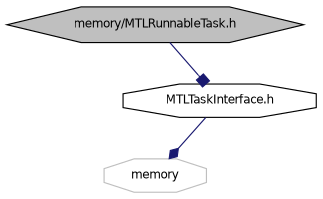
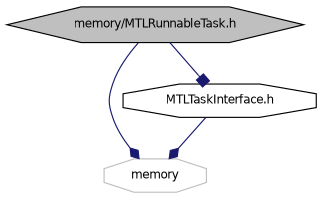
edge "memory/MTLRunnableTask.h" -> "memory": added
